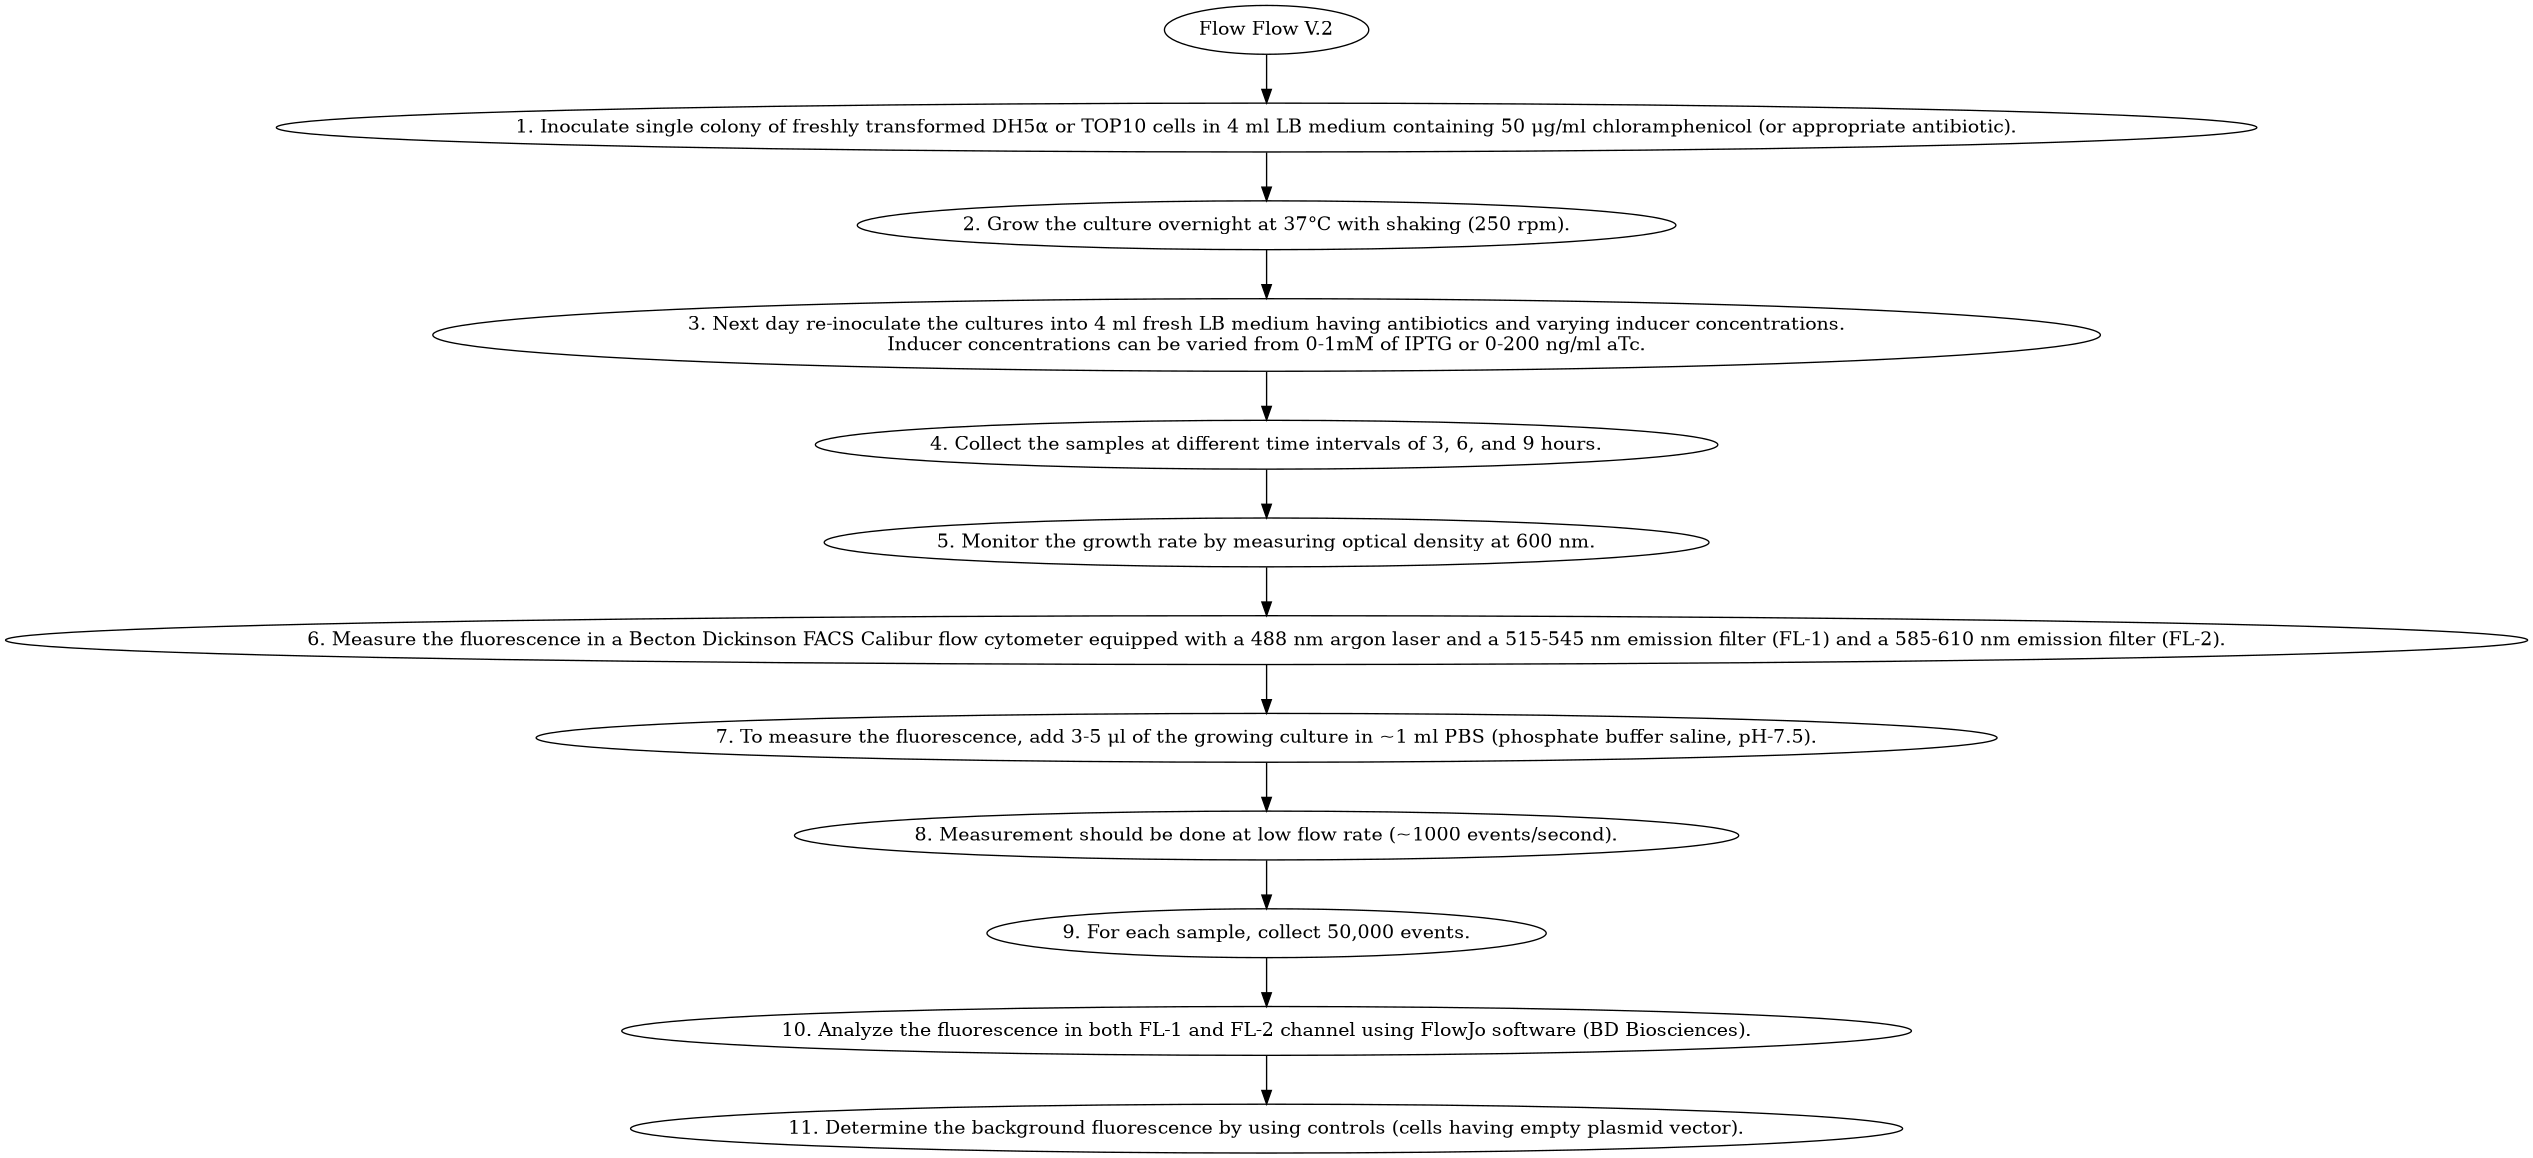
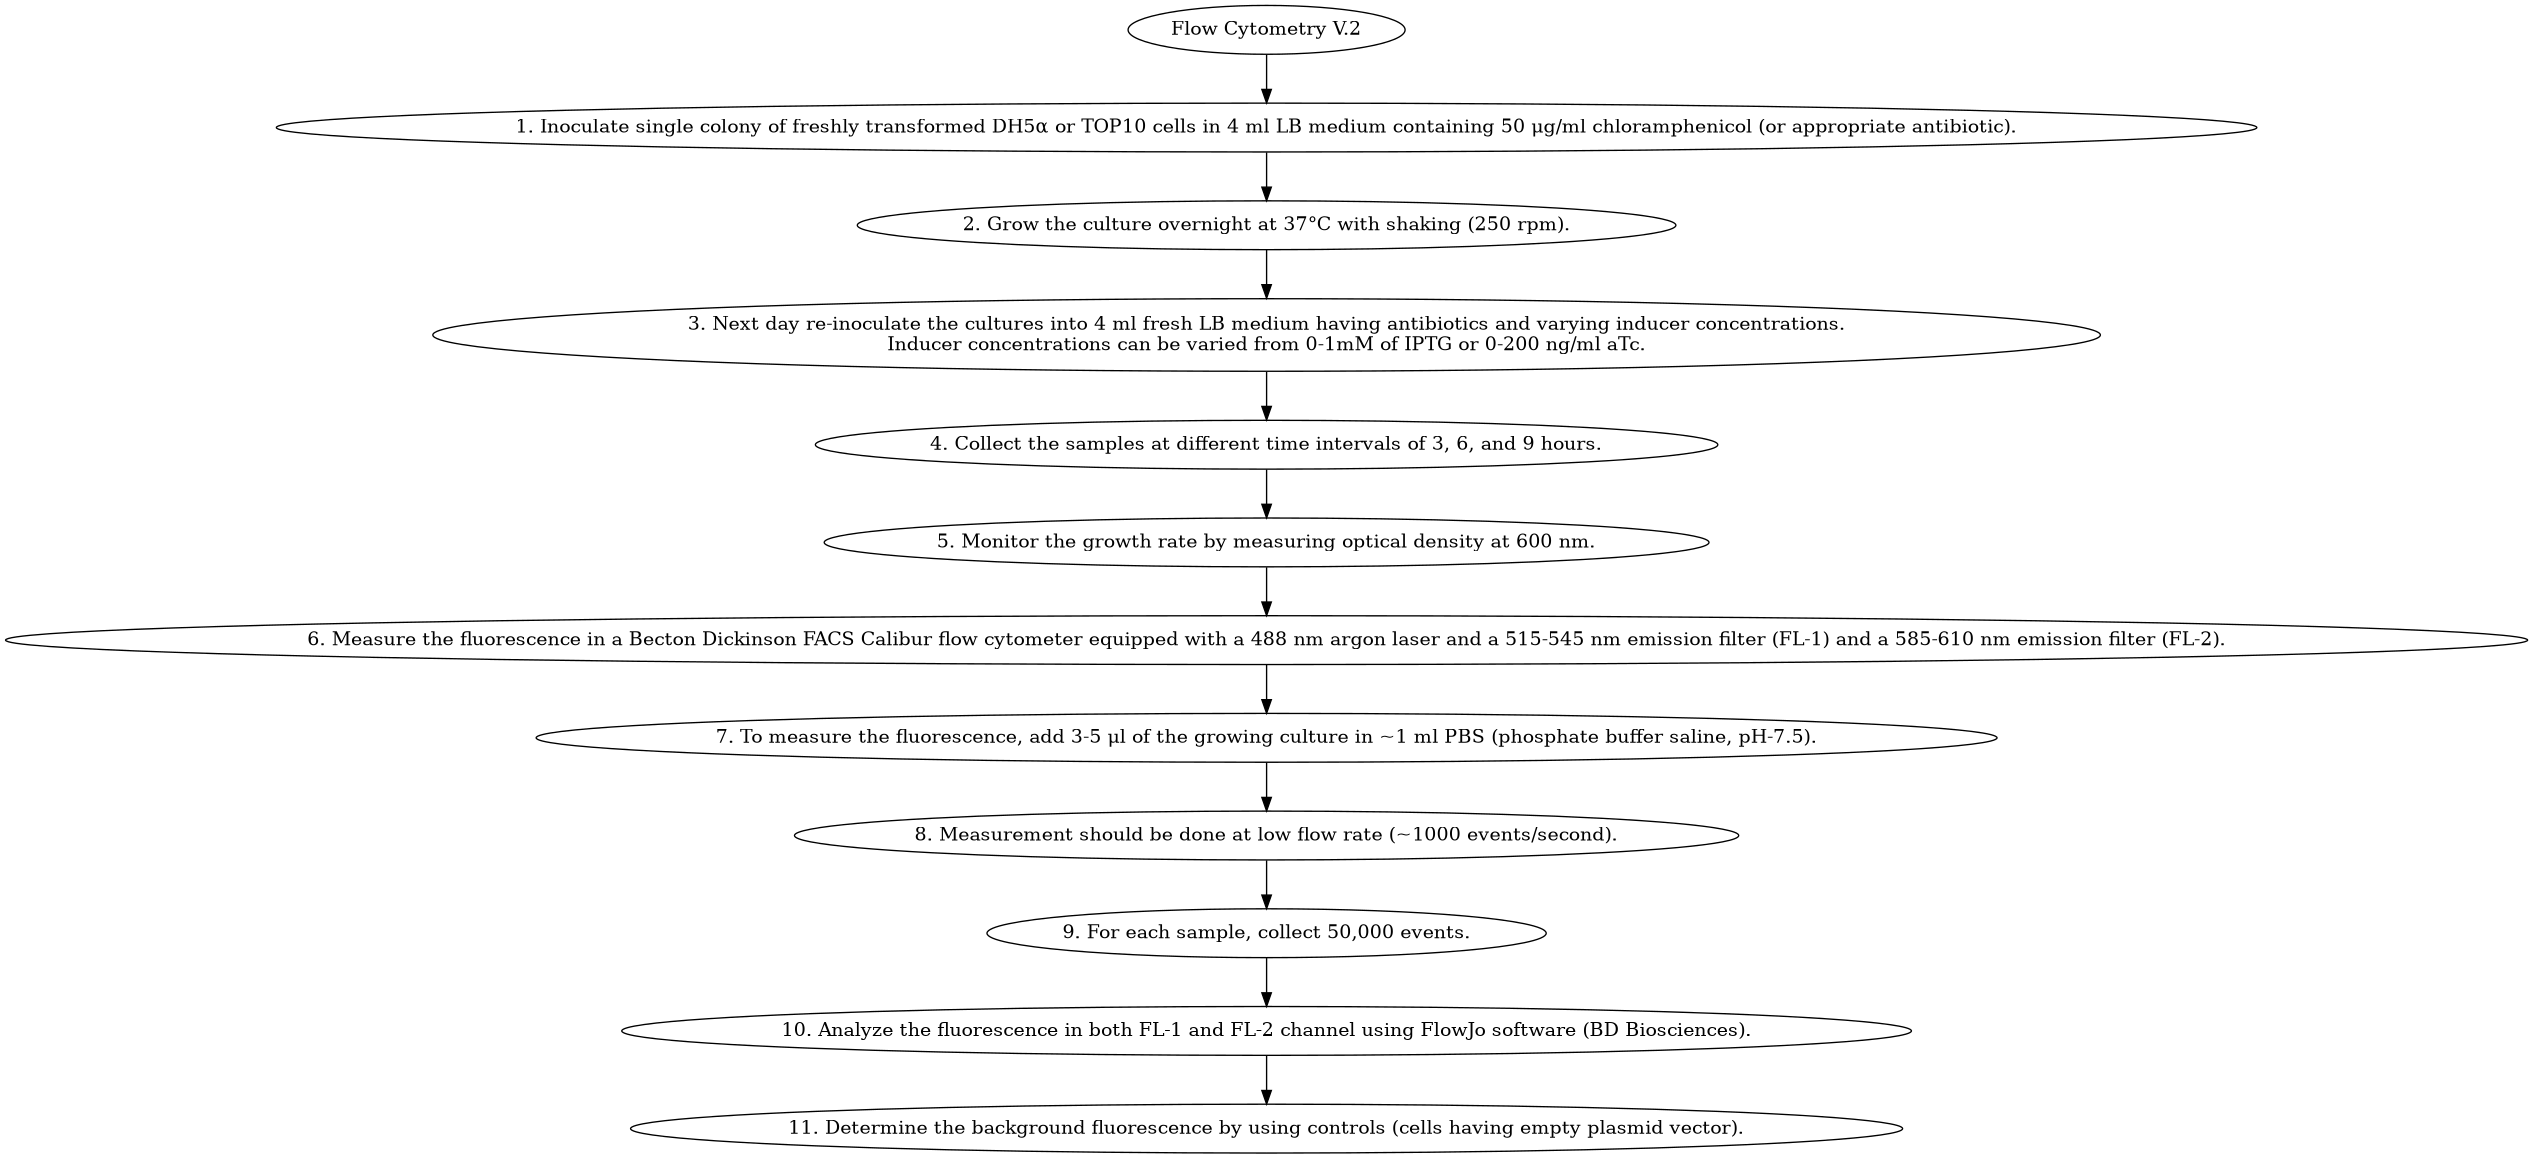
node "Flow Flow V.2": label "Flow Flow V.2" -> "Flow Cytometry V.2"
